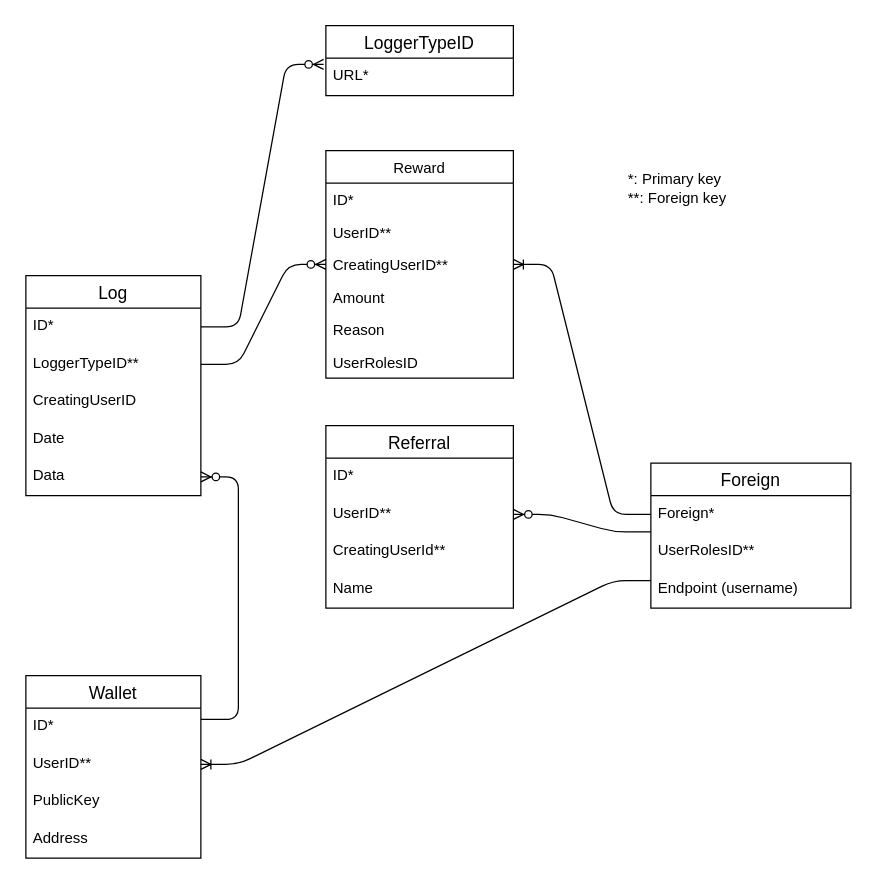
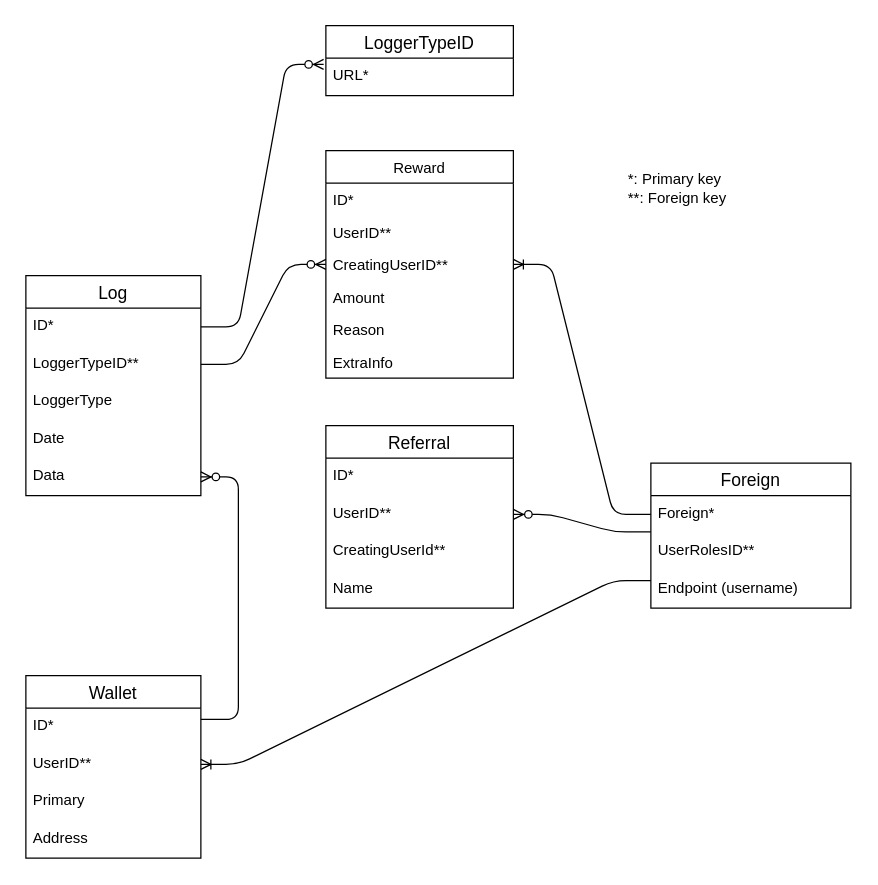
node "UserRolesID": label "UserRolesID" -> "ExtraInfo"
node "CreatingUserID": label "CreatingUserID" -> "LoggerType"
node "PublicKey": label "PublicKey" -> "Primary"
